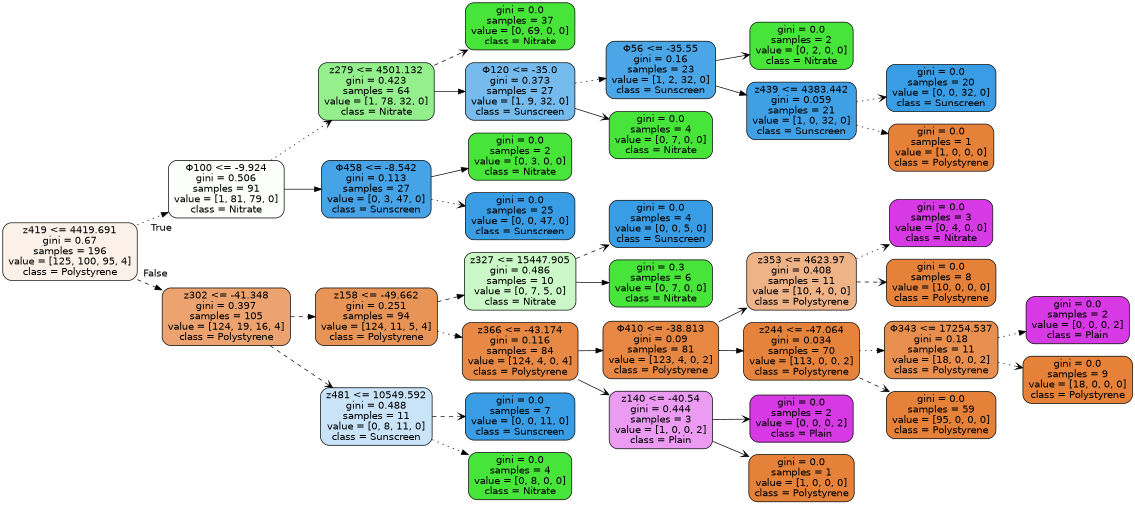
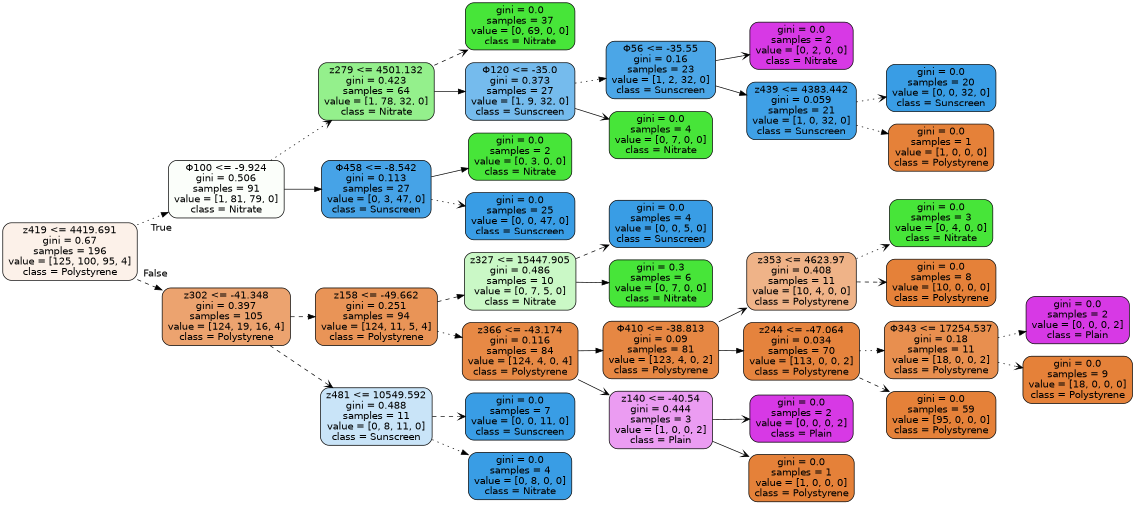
node "gini = 0.0 samples = 2 value = [0, 2, 0, 0] class = Nitrate": fillcolor #47e539 -> #d739e5
node "gini = 0.0 samples = 3 value = [0, 4, 0, 0] class = Nitrate": fillcolor #d739e5 -> #47e539
node "gini = 0.0 samples = 4 value = [0, 8, 0, 0] class = Nitrate": fillcolor #47e539 -> #399de5
